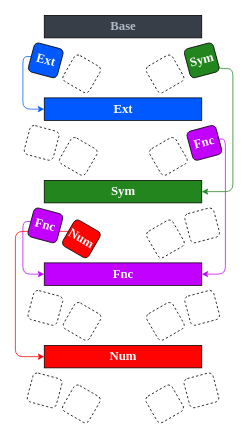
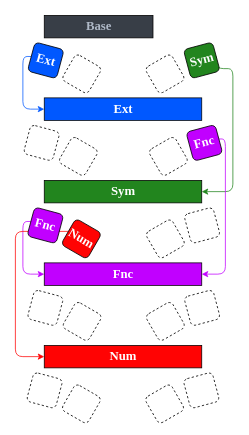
node "Base": size 158x23 -> 109x23
